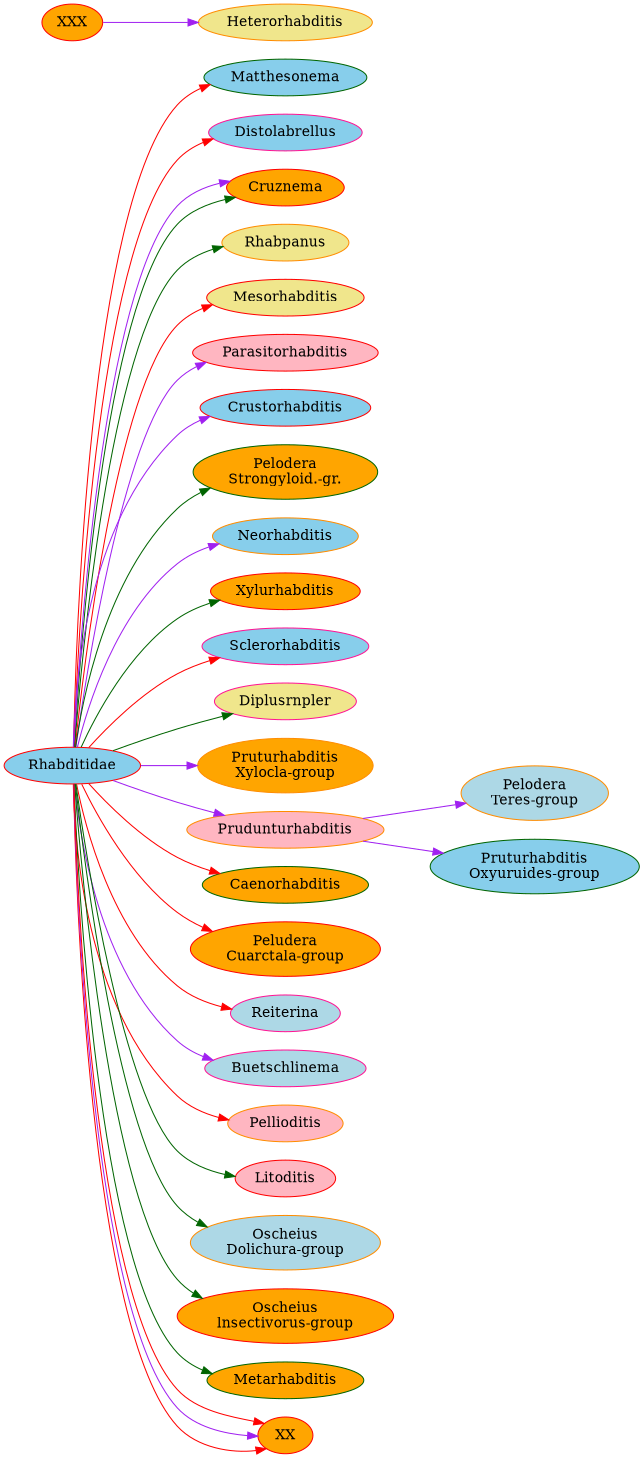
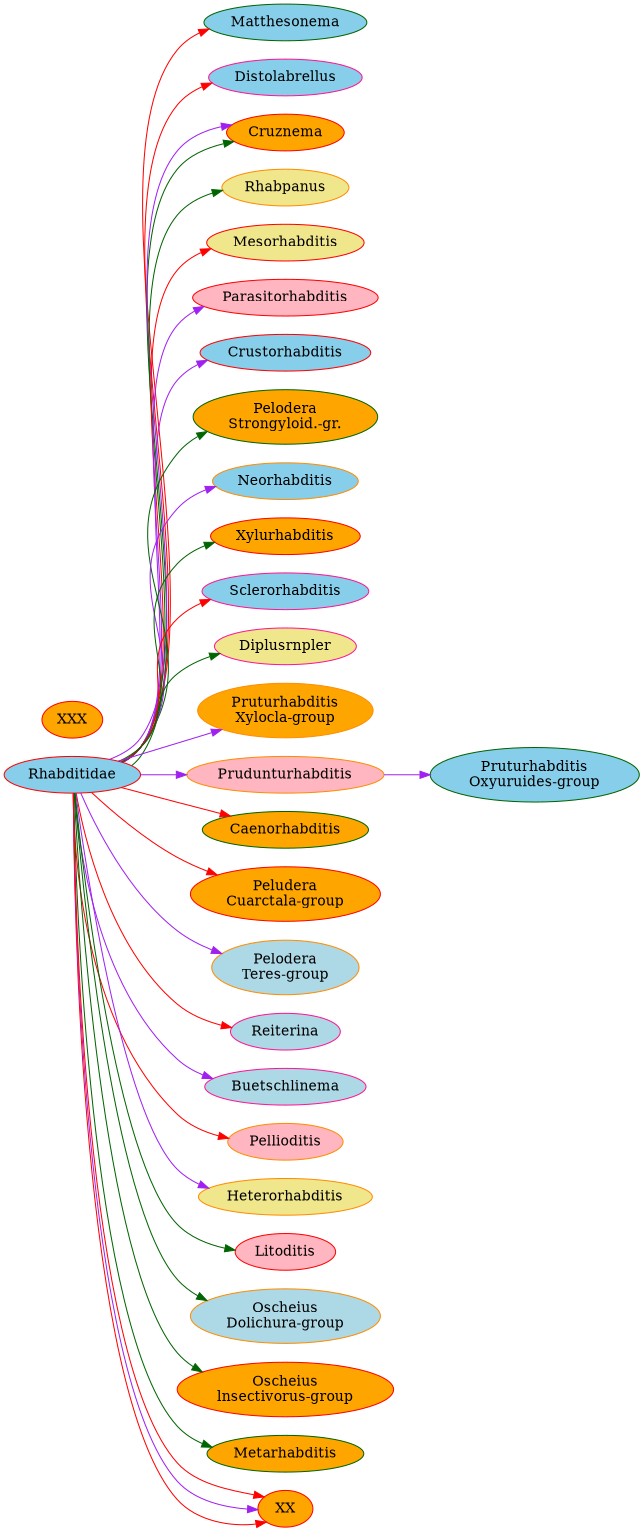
edge "XXX" -> "Heterorhabditis": now "Rhabditidae" -> "Heterorhabditis"
edge "Prudunturhabditis" -> "Pelodera Teres-group": now "Rhabditidae" -> "Pelodera Teres-group"
